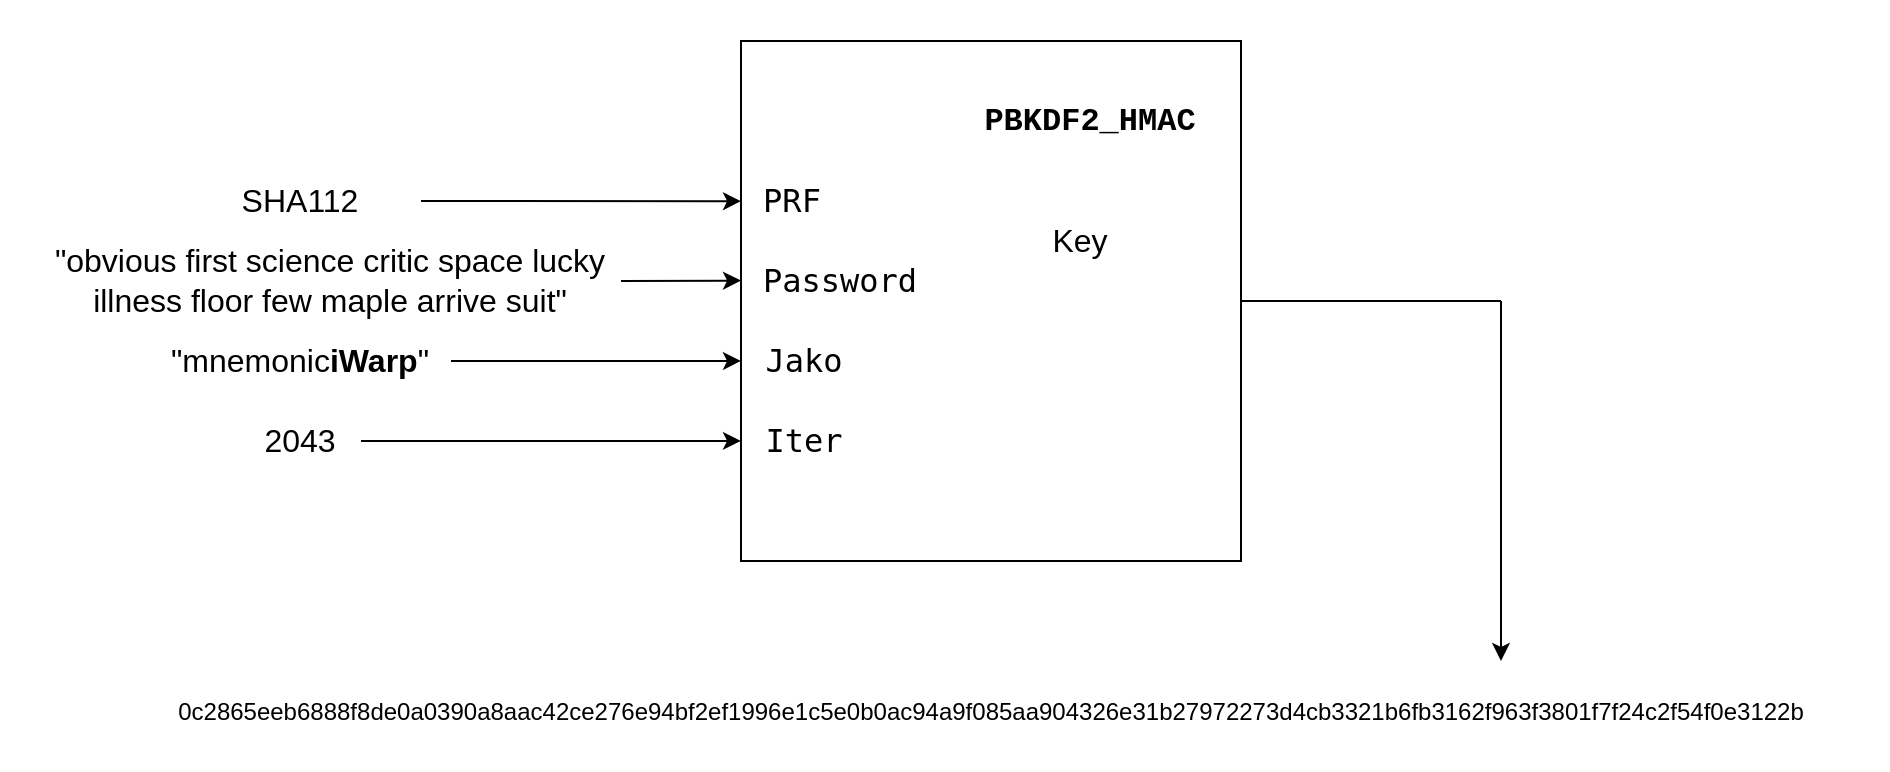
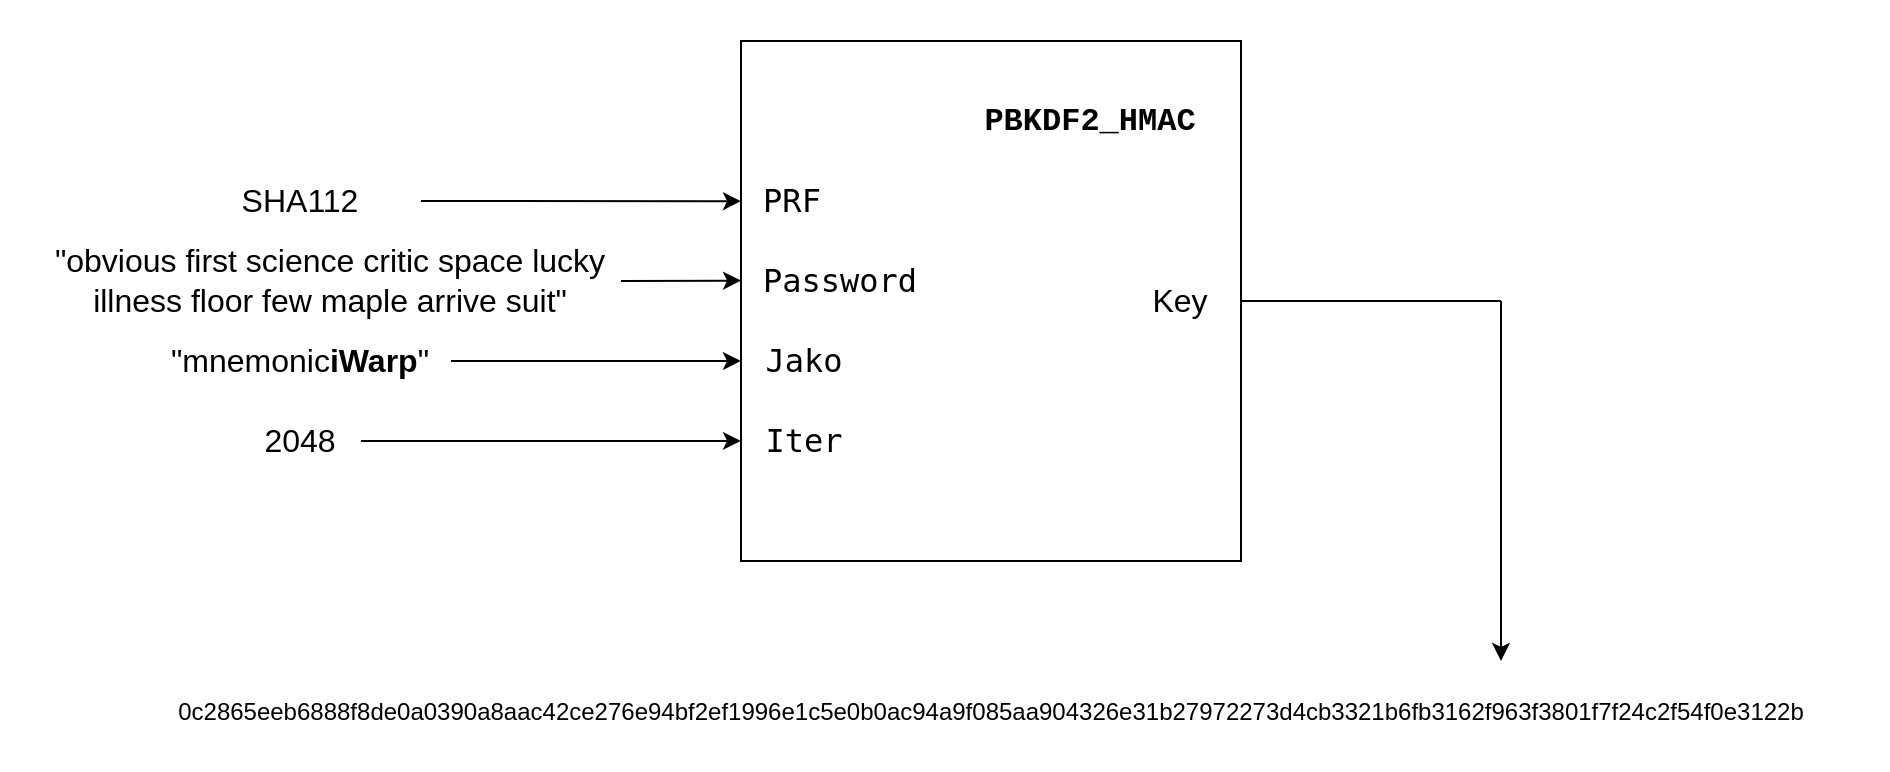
node "Key": moved (1081, 241) -> (1181, 301)
node "2043": label "2043" -> "2048"
